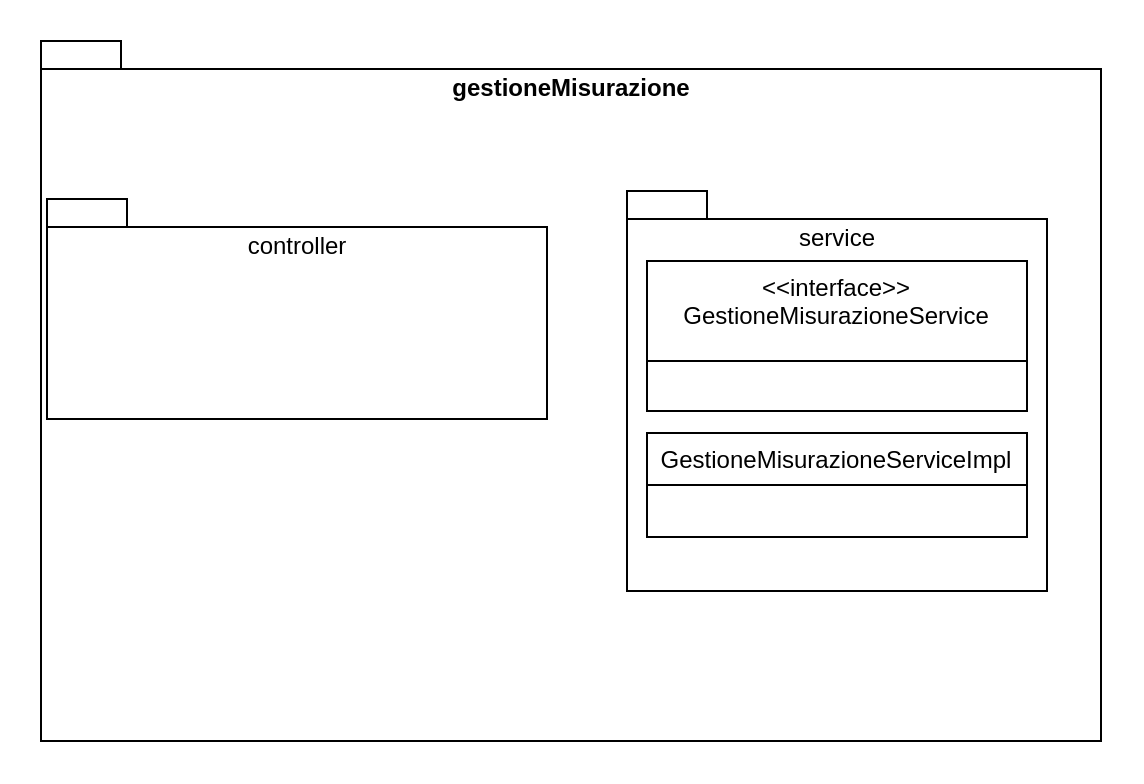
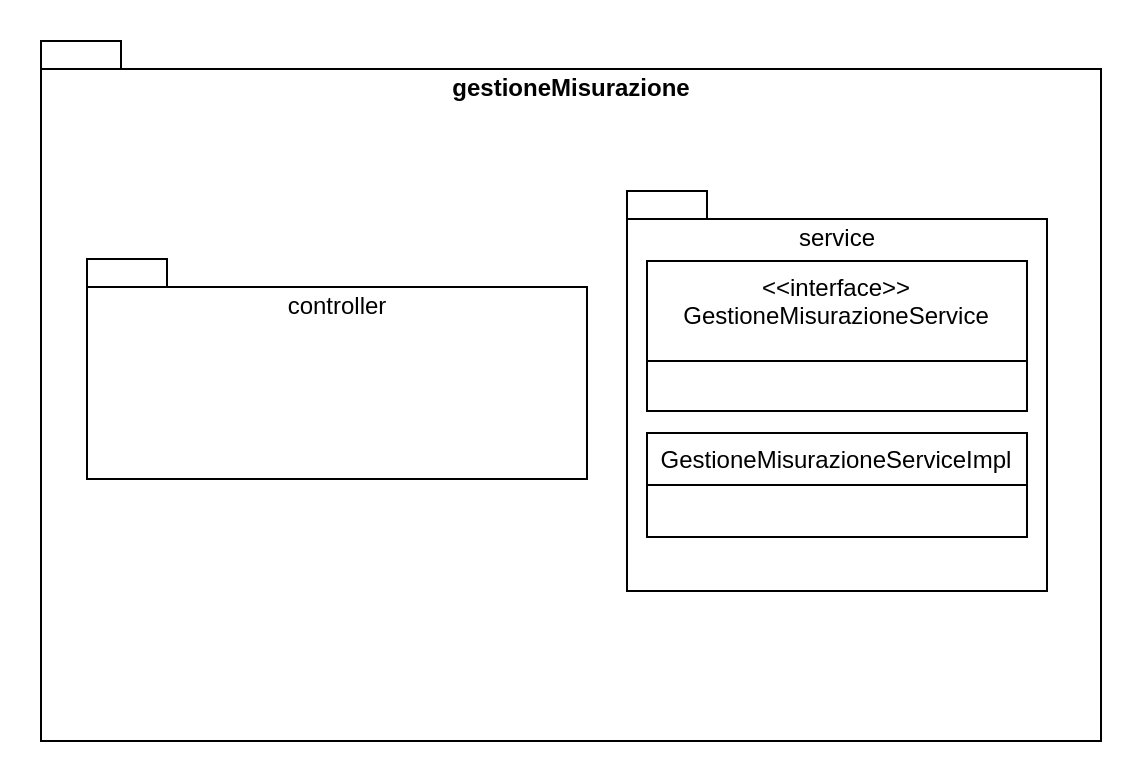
node "controller": moved (297, 309) -> (337, 369)
